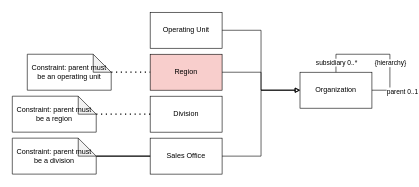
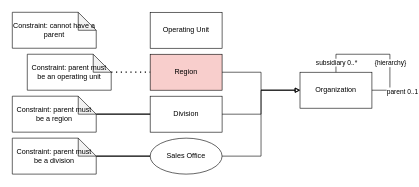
node "Constraint: cannot have a parent": added
edge "Operating Unit" -> "Organization": removed
edge "Constraint: parent must be a region" -- "Division": style dashed -> solid
edge "Division" -> "Organization": added
node "Sales Office": shape rectangle -> ellipse
